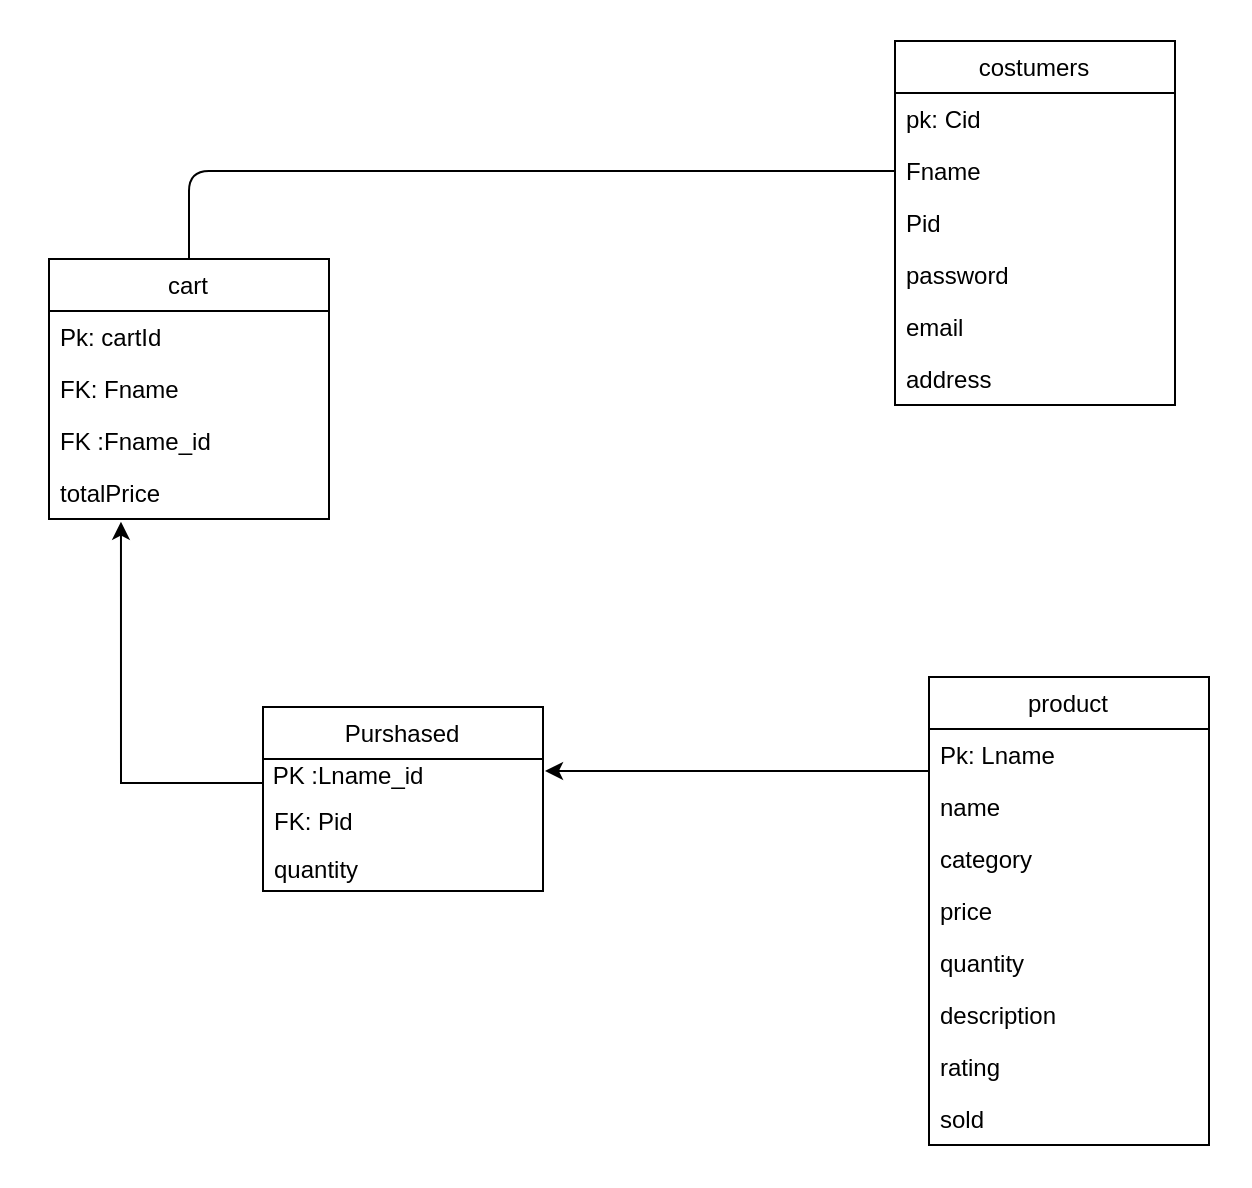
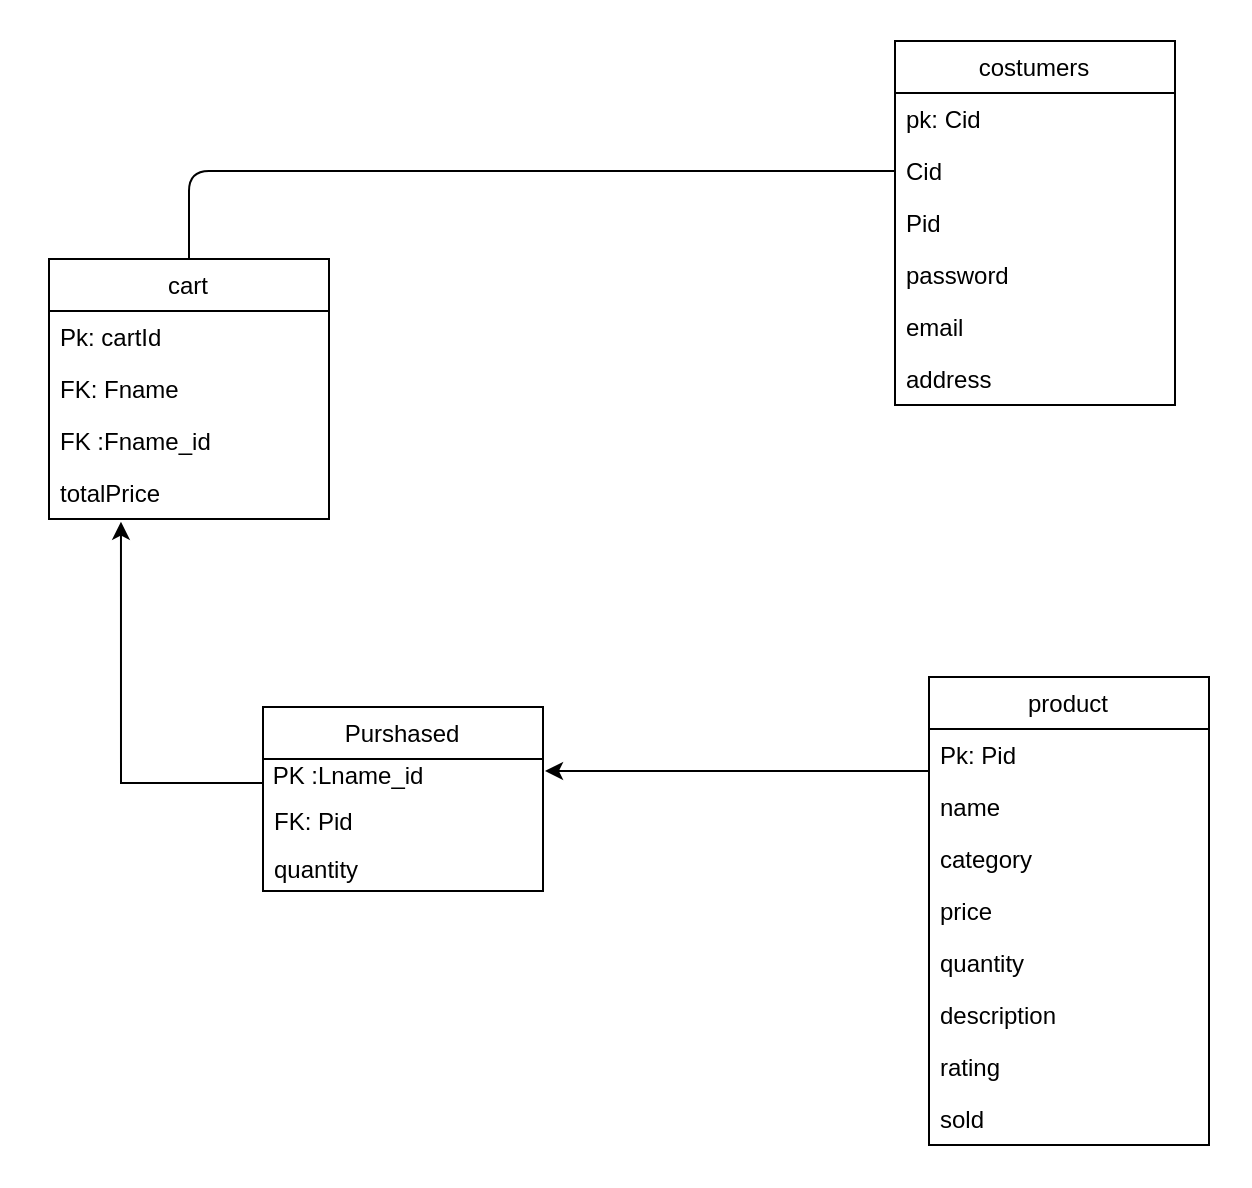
node "Fname": label "Fname" -> "Cid"
node "Pk: Lname": label "Pk: Lname" -> "Pk: Pid"
